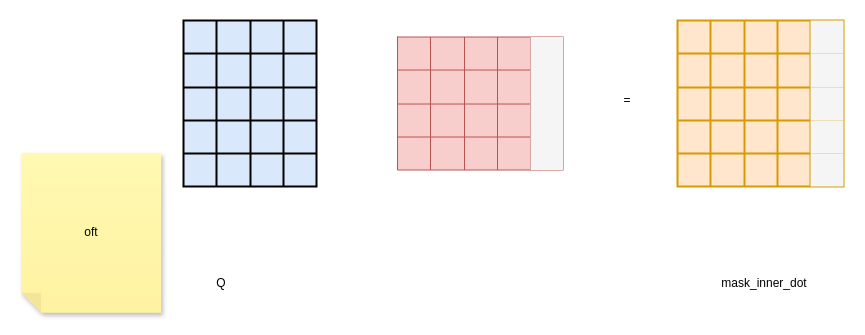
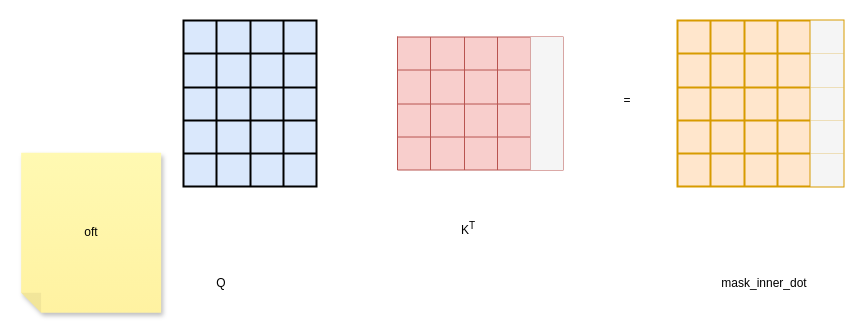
node "KT": added
